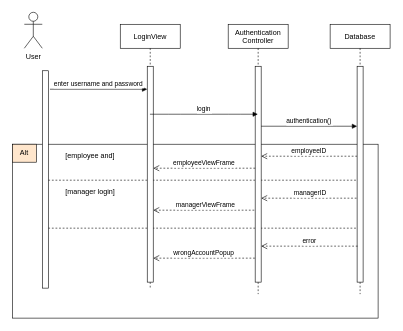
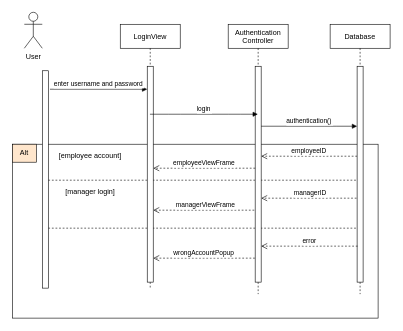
node "[employee and]": label "[employee and]" -> "[employee account]"
